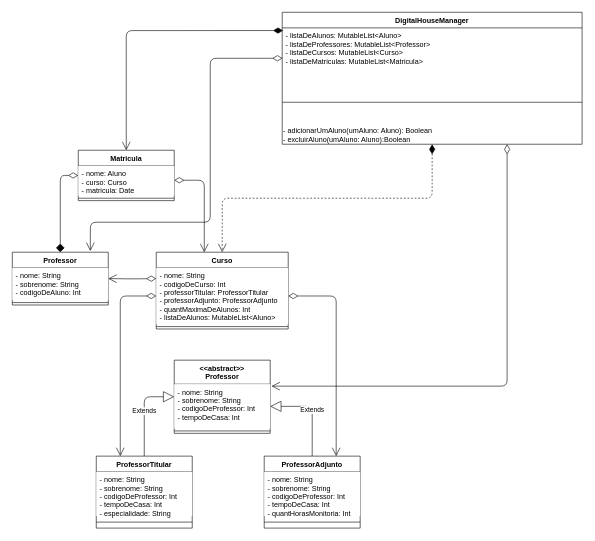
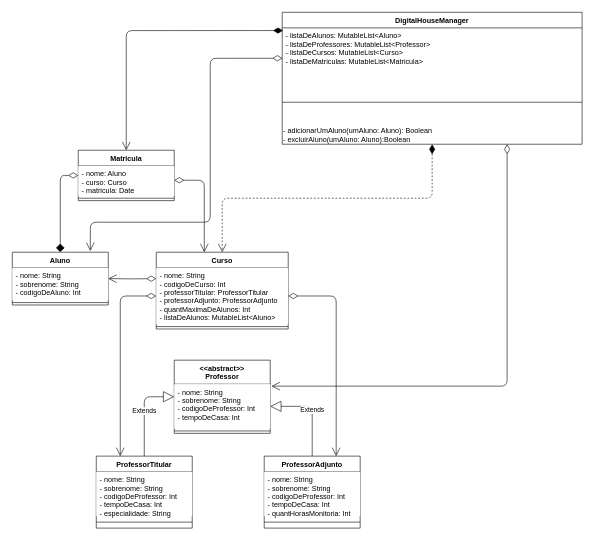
node "Professor": label "Professor" -> "Aluno"
